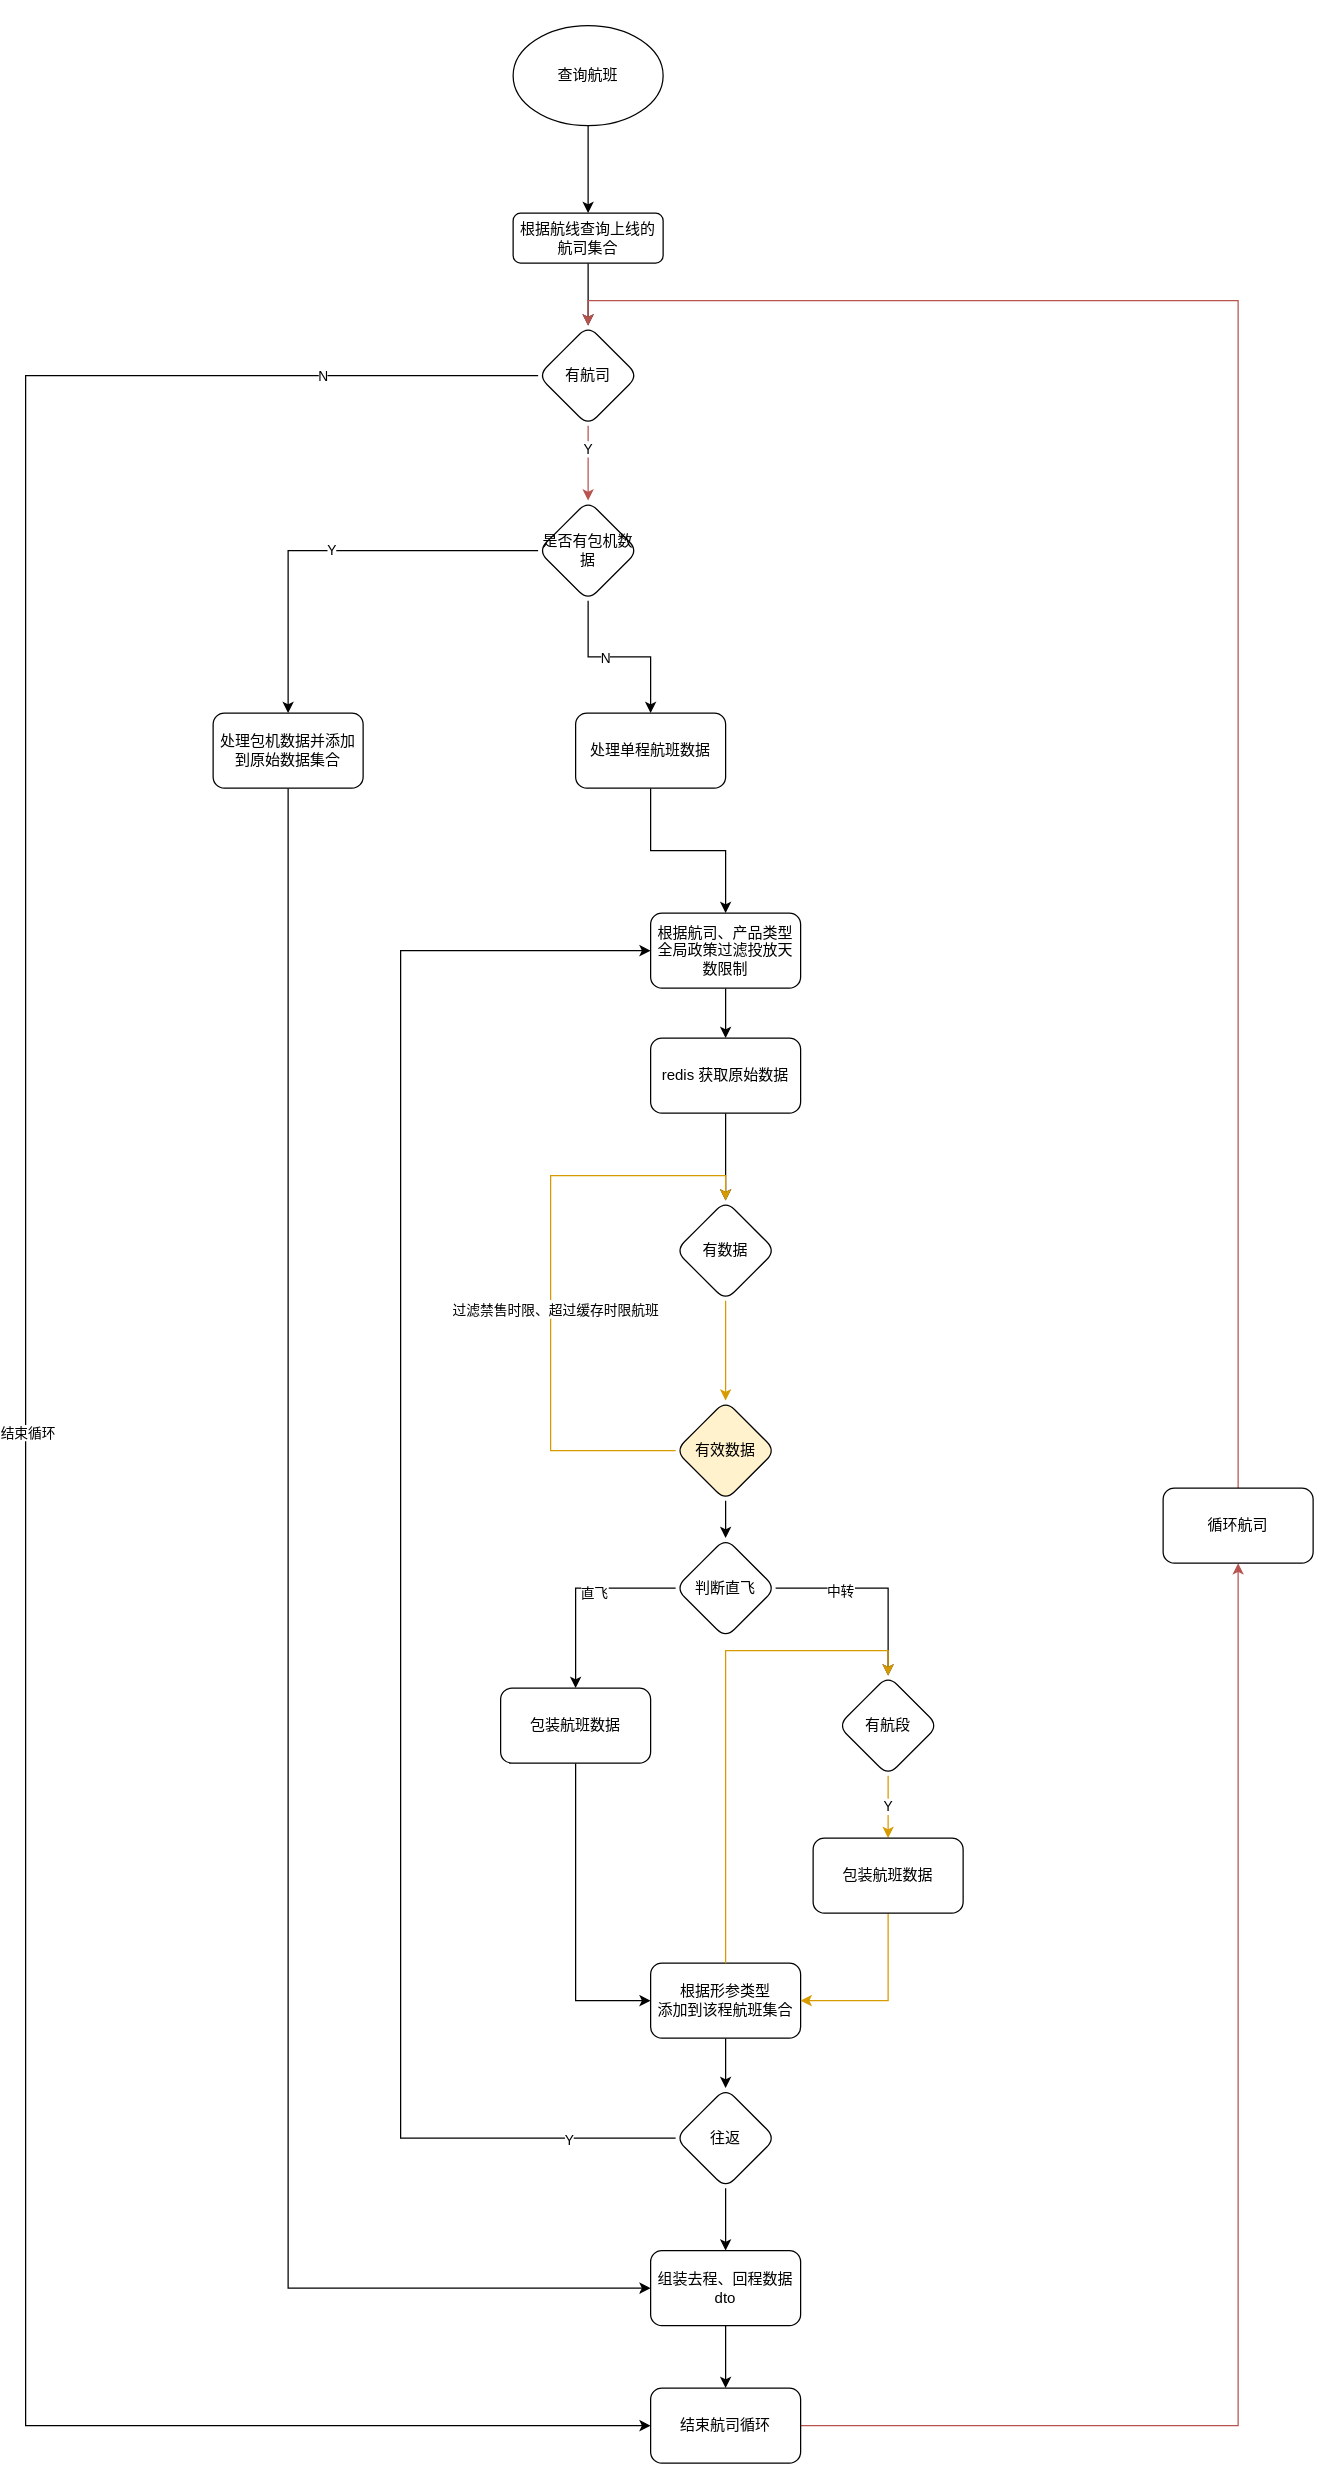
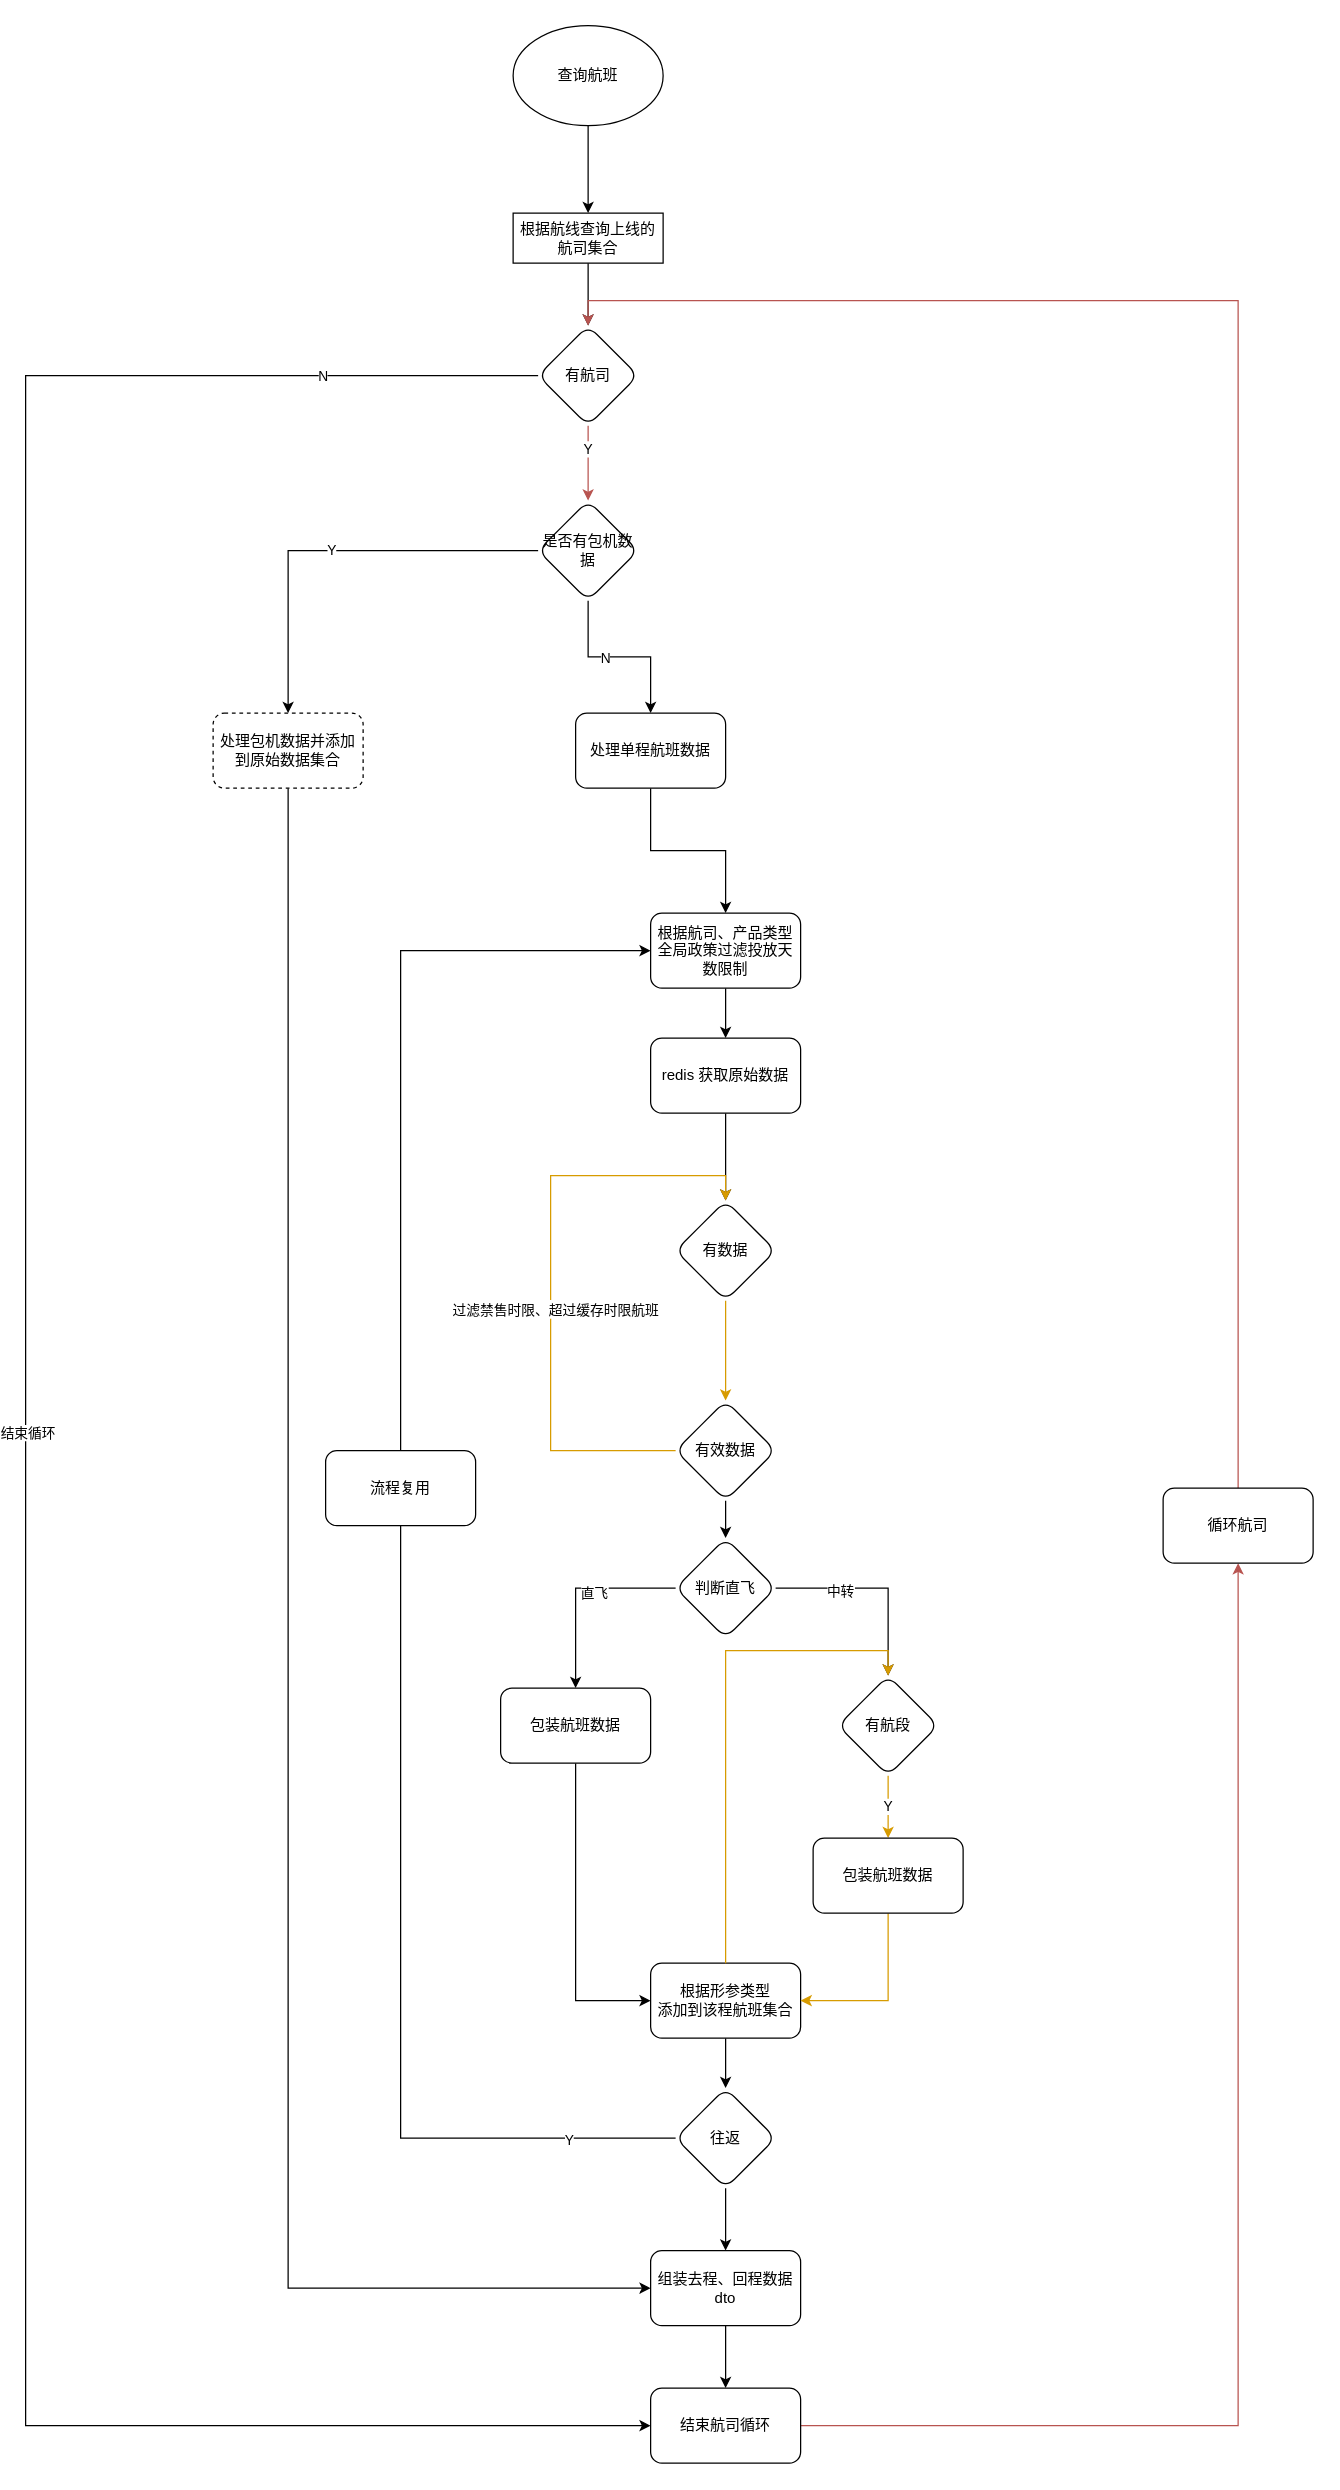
node "根据航线查询上线的航司集合": shape rounded rectangle -> rectangle
node "处理包机数据并添加到原始数据集合": style solid -> dashed
node "有效数据": fillcolor #fff2cc -> #ffffff
node "流程复用": added
